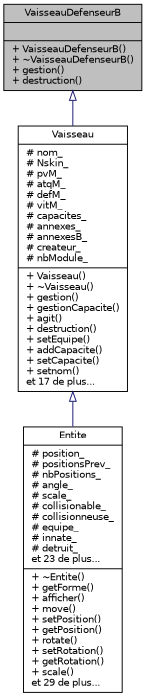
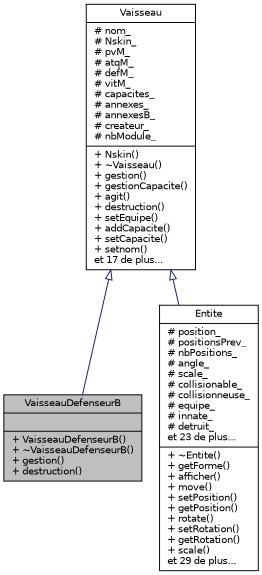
edge "Vaisseau" -> "VaisseauDefenseurB": reversed
node "Vaisseau": text "+ Vaisseau()" -> "+ Nskin()"
